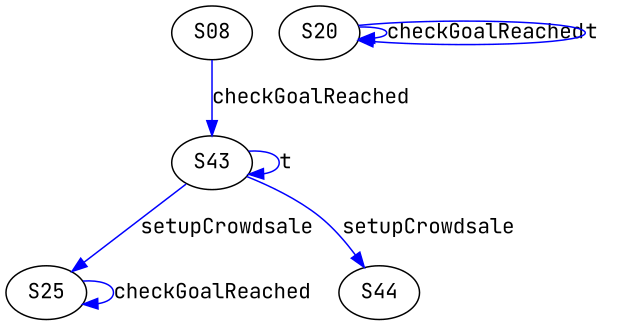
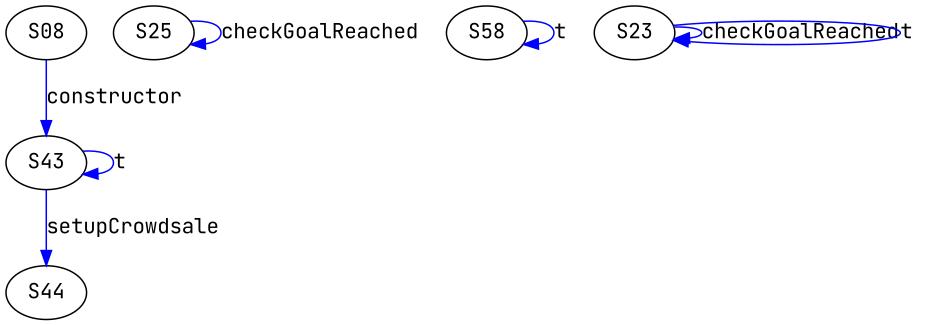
node "S20": label "S20" -> "S23"
node "S58": added
edge "S08" -> "S43": label "checkGoalReached" -> "constructor"
edge "S43" -> "S25": removed, label "setupCrowdsale"
